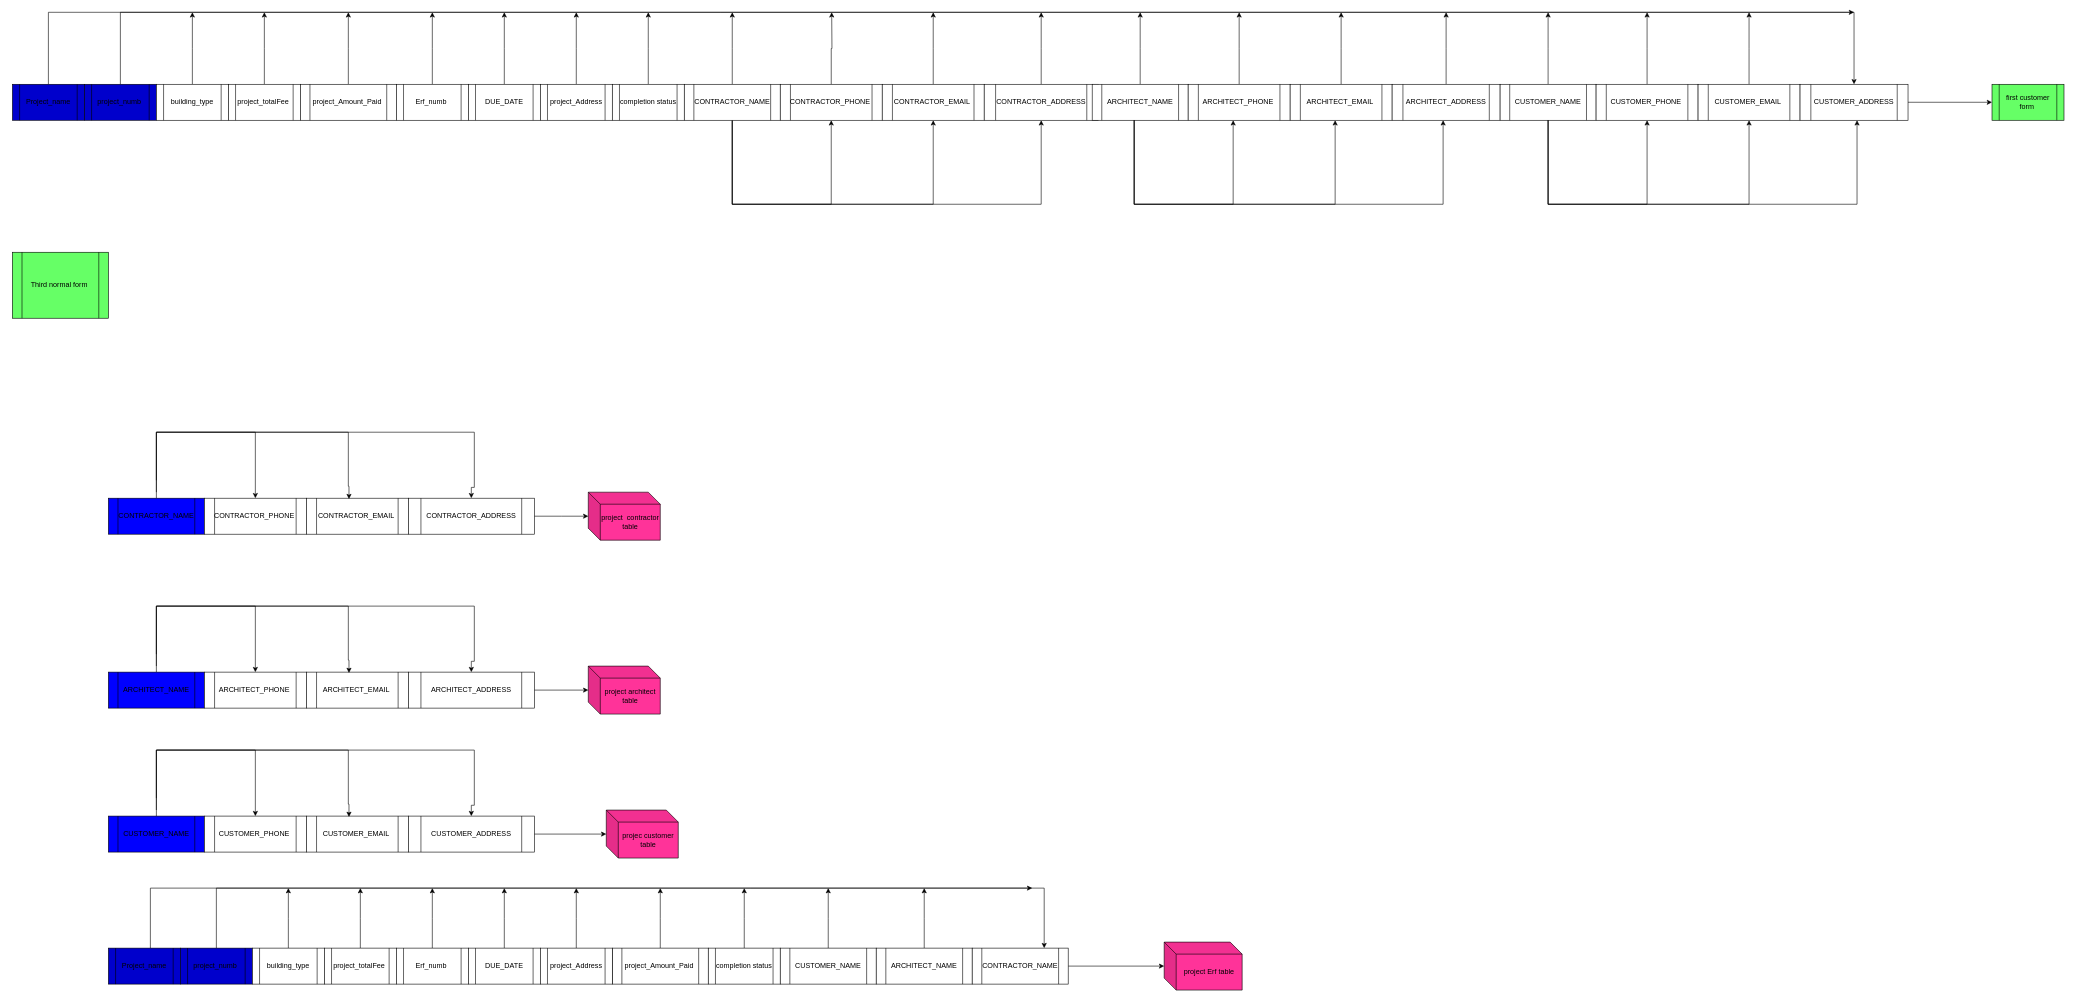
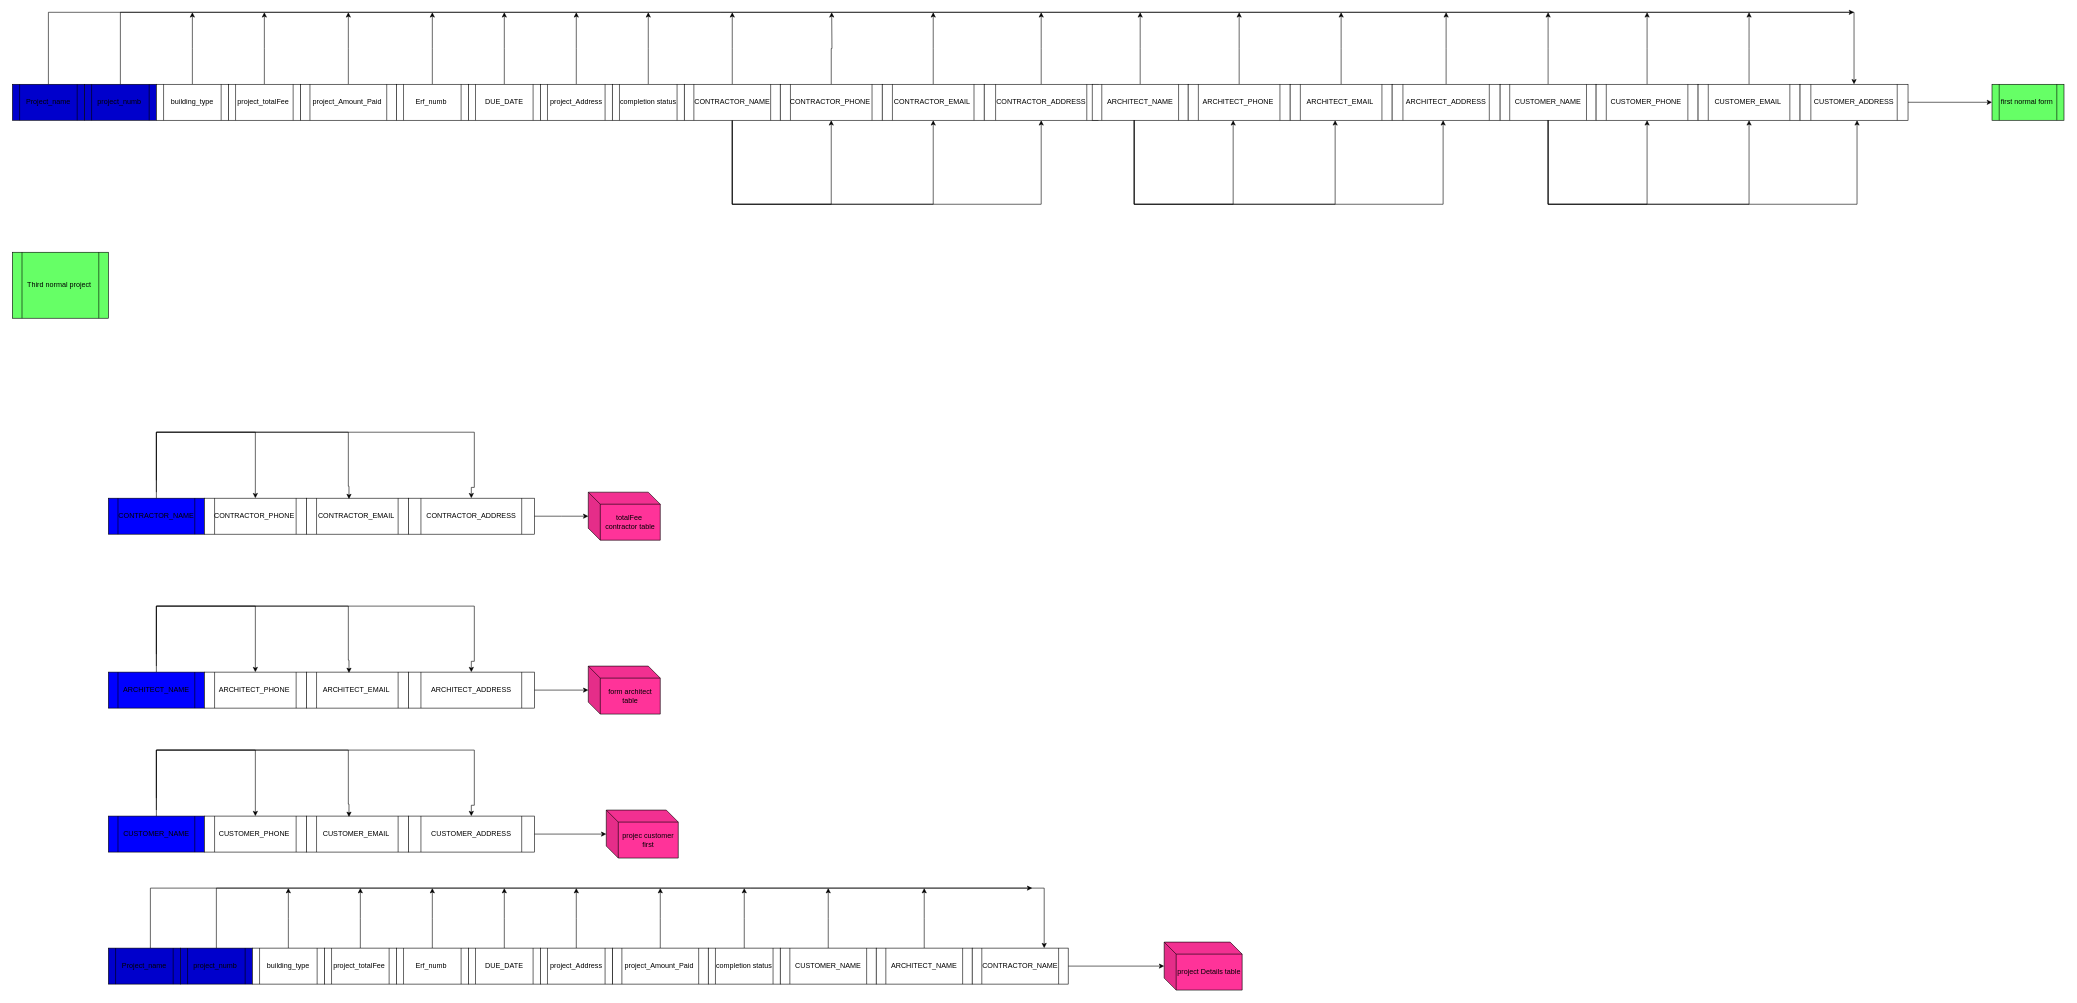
node "first customer form": label "first customer form" -> "first normal form"
node "Third normal form": label "Third normal form" -> "Third normal project"
node "project contractor table": label "project contractor table" -> "totalFee contractor table"
node "project architect table": label "project architect table" -> "form architect table"
node "projec customer table": label "projec customer table" -> "projec customer first"
node "project Erf table": label "project Erf table" -> "project Details table"
